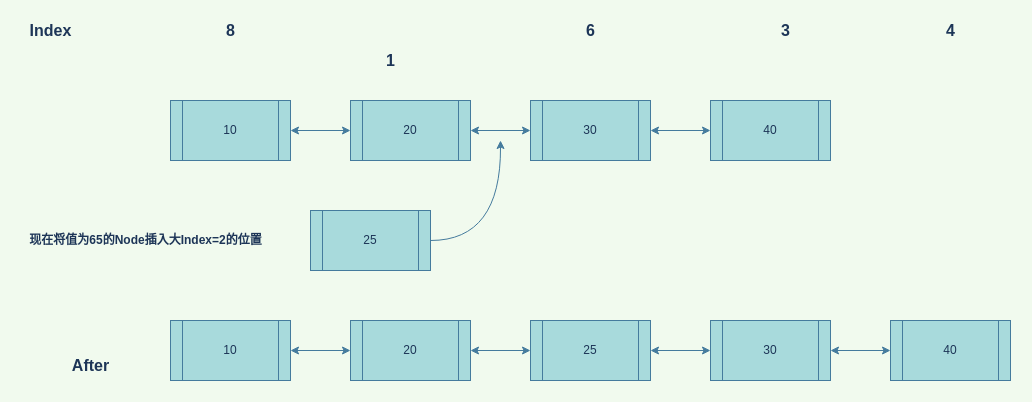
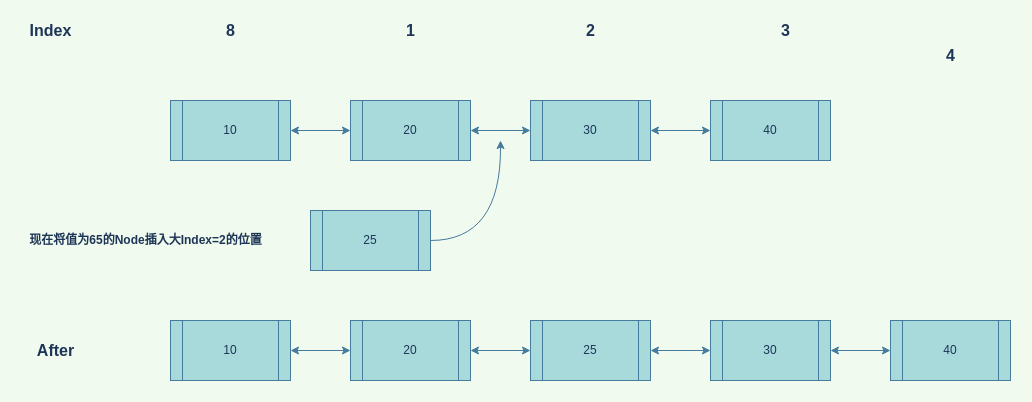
node "6": label "6" -> "2"
node "4": moved (951, 31) -> (951, 56)
node "1": moved (391, 61) -> (411, 31)
node "After": moved (91, 366) -> (56, 351)
